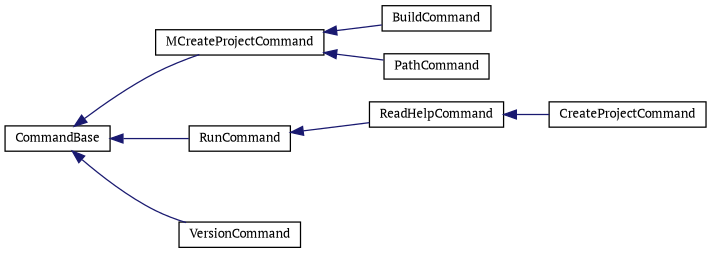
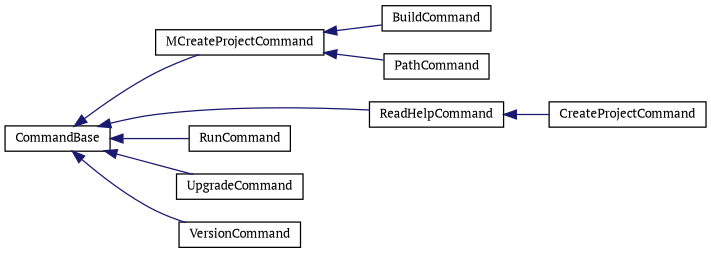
edge "ReadHelpCommand" -> "RunCommand": now "ReadHelpCommand" -> "CommandBase"
node "UpgradeCommand": added
